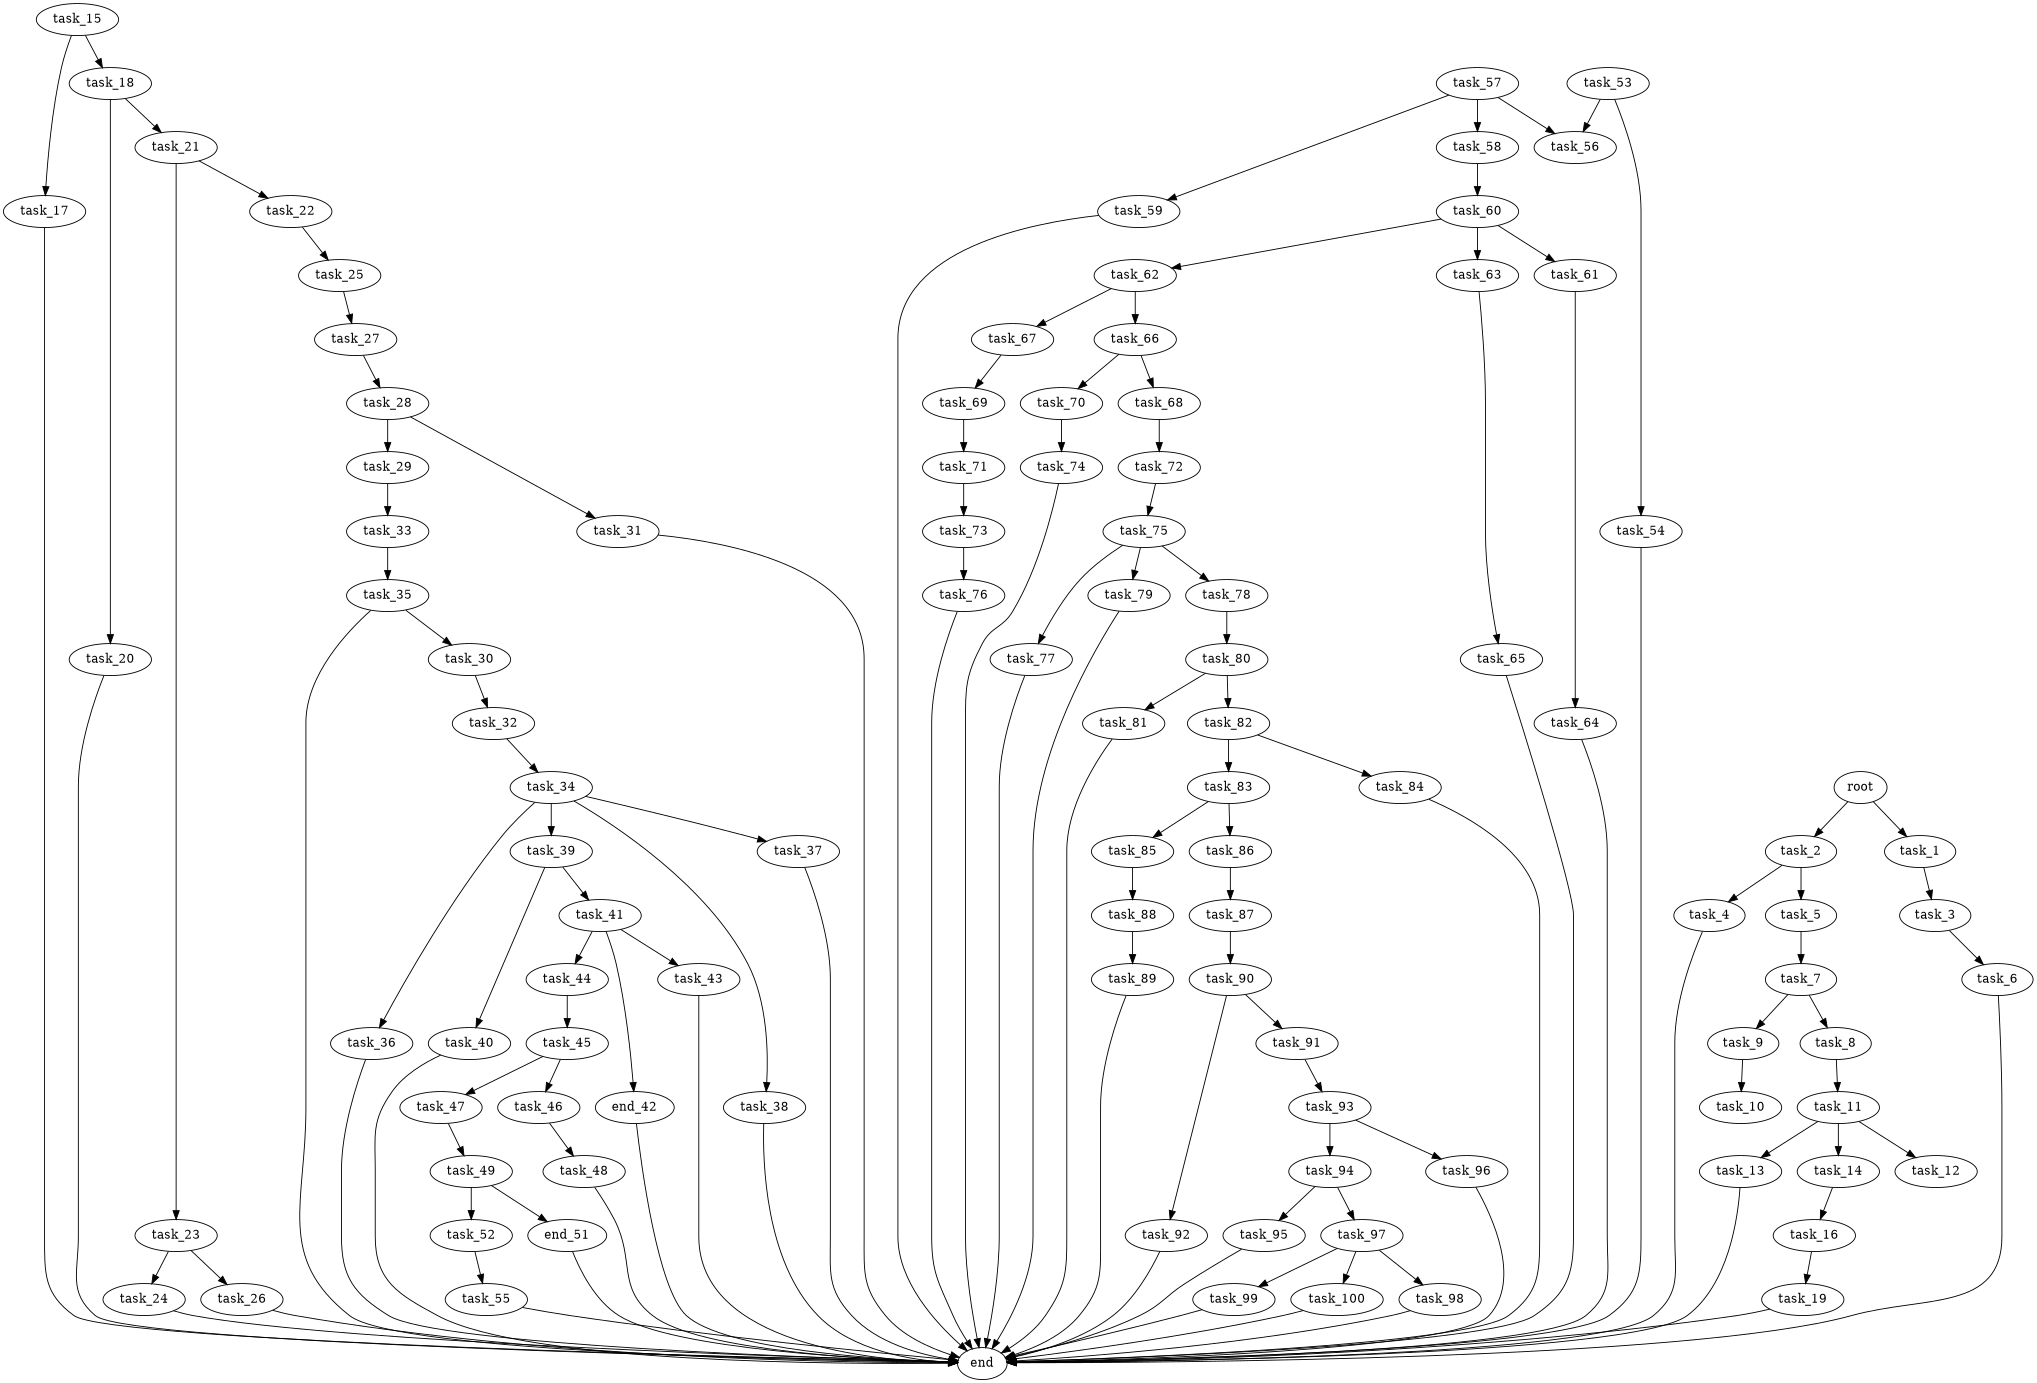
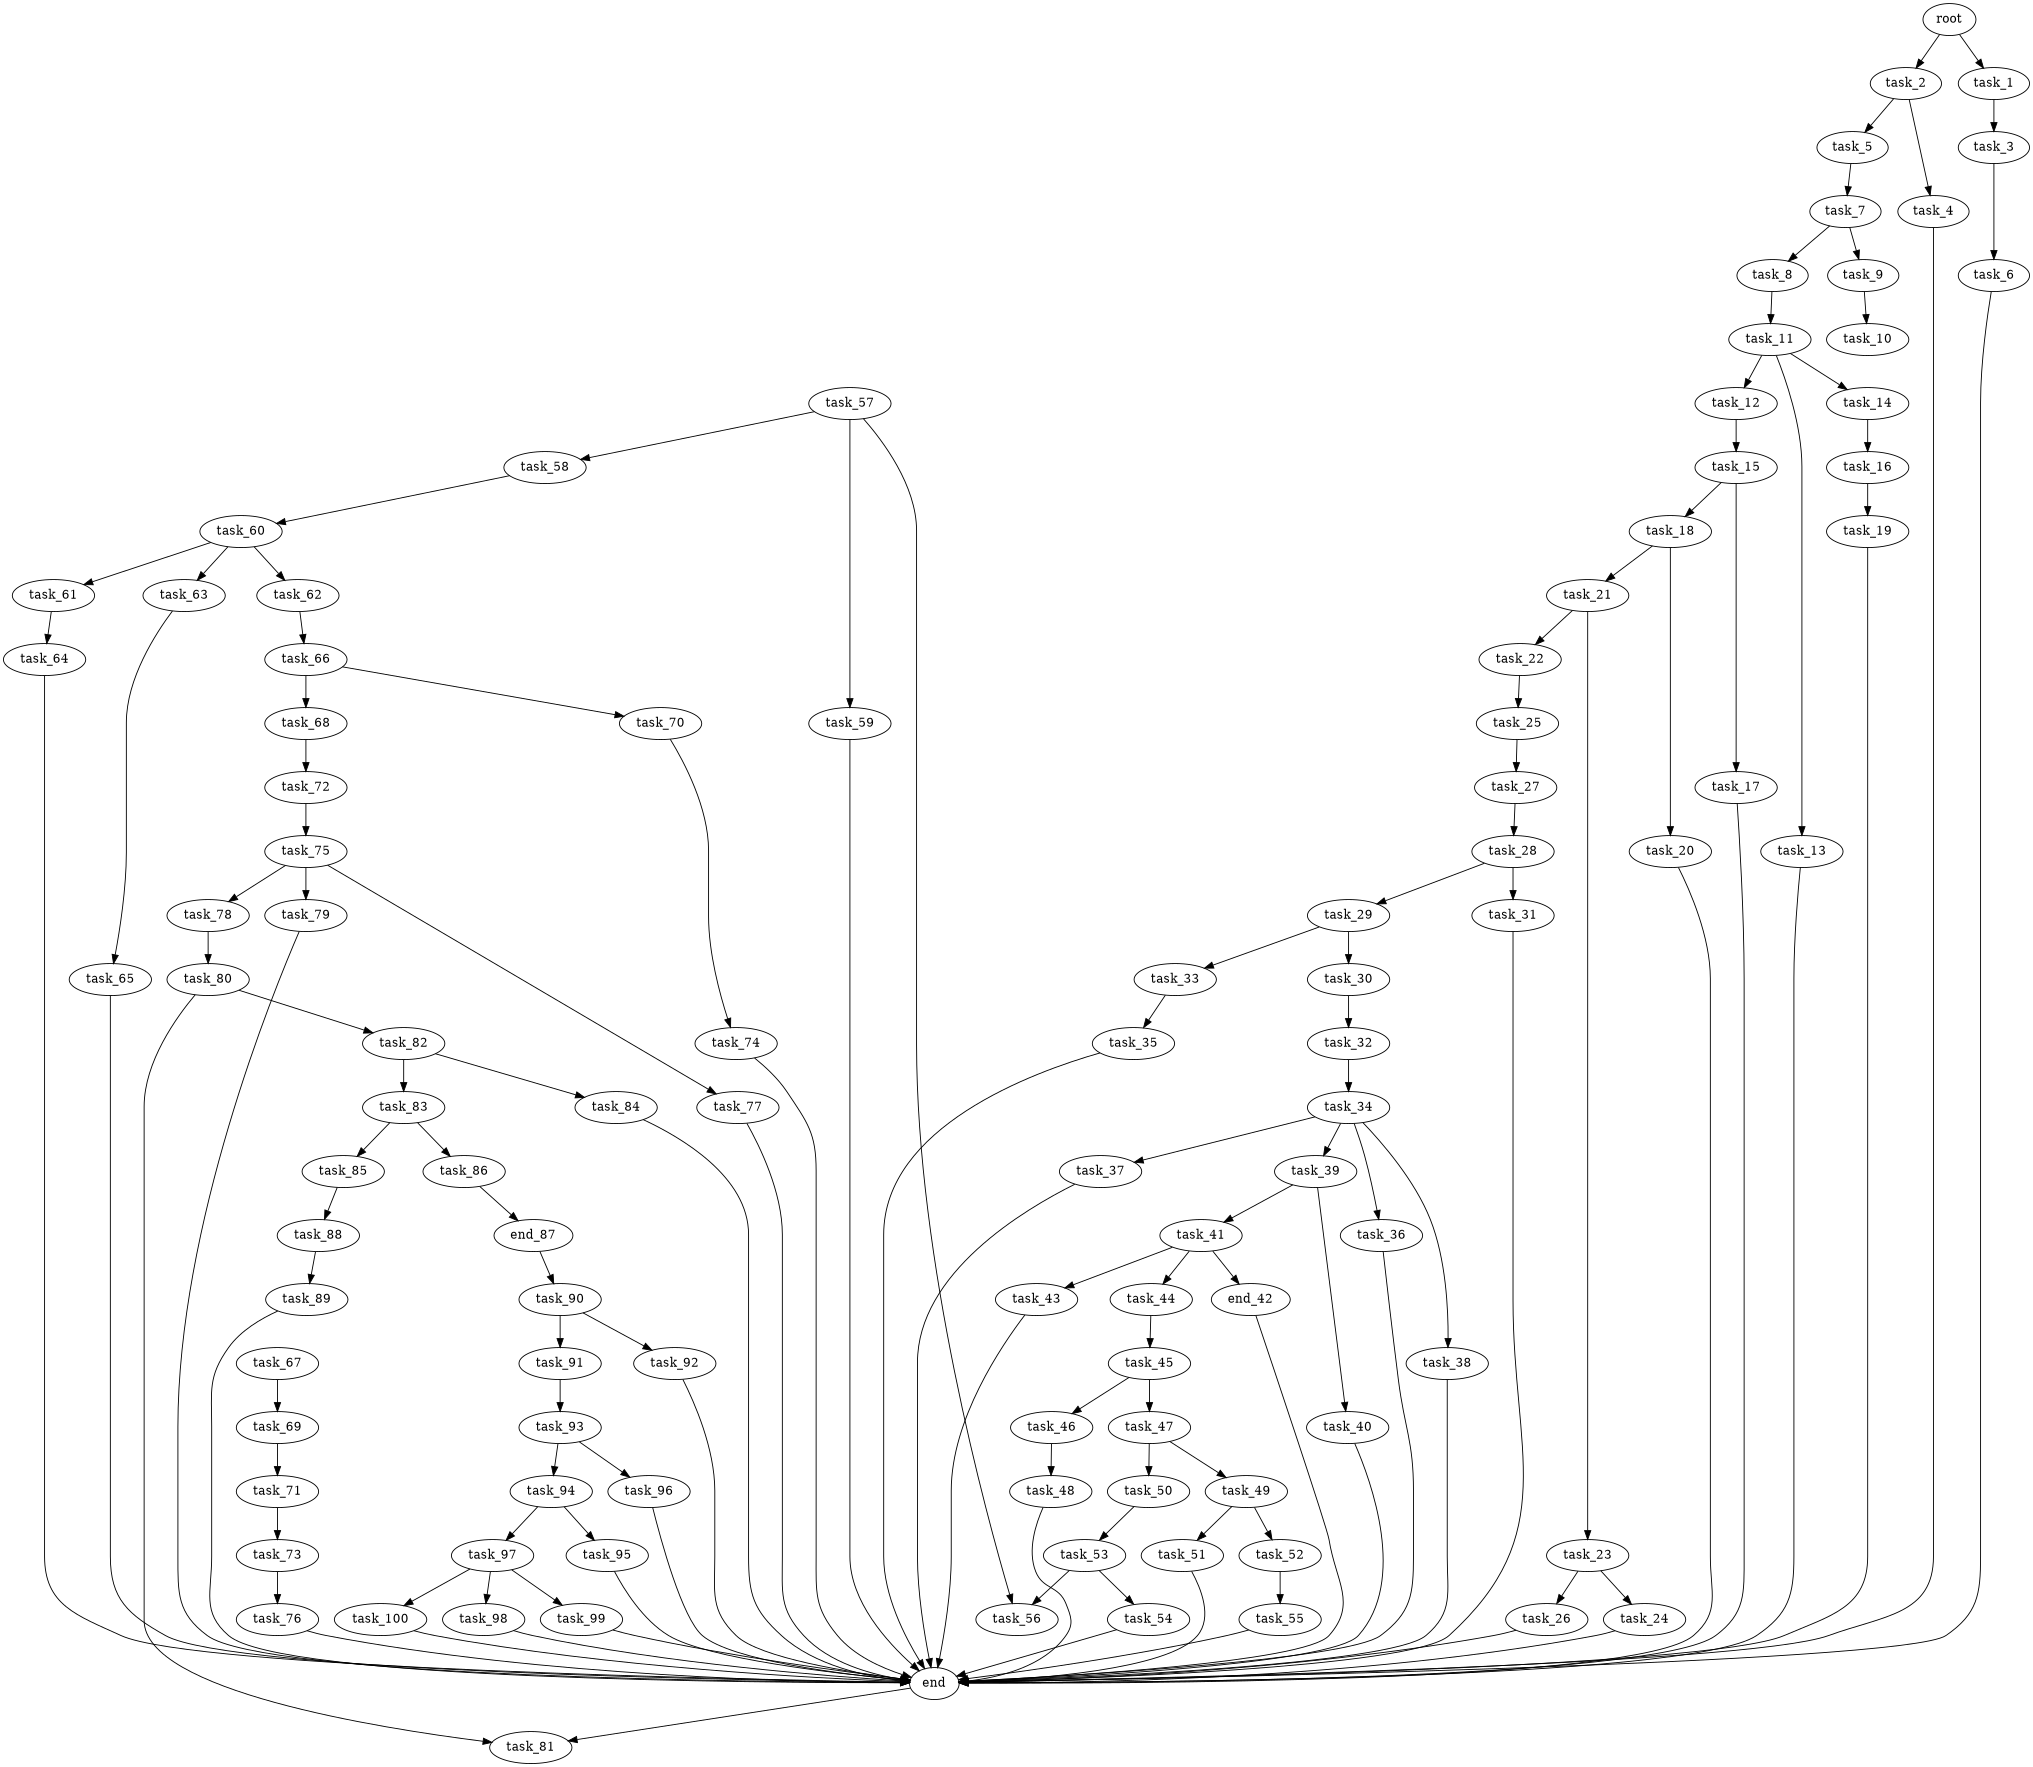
edge "task_62" -> "task_67": removed
edge "task_12" -> "task_15": added
edge "task_35" -> "task_30": now "task_29" -> "task_30"
node "task_87": label "task_87" -> "end_87"
edge "task_81" -> "end": reversed
node "end_51": label "end_51" -> "task_51"
node "task_50": added
